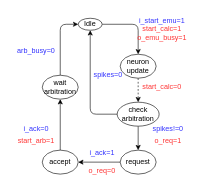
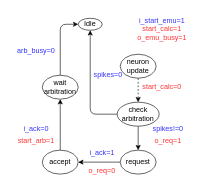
edge "Idle" -> "neuron update": removed
